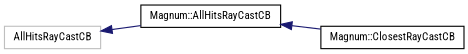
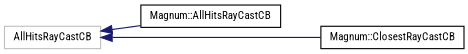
edge "Magnum::ClosestRayCastCB" -> "Magnum::AllHitsRayCastCB": now "Magnum::ClosestRayCastCB" -> "AllHitsRayCastCB"
